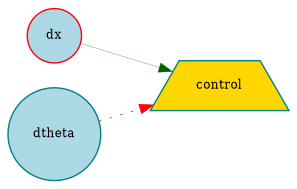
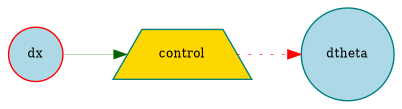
edge "dtheta" -> "control": reversed
